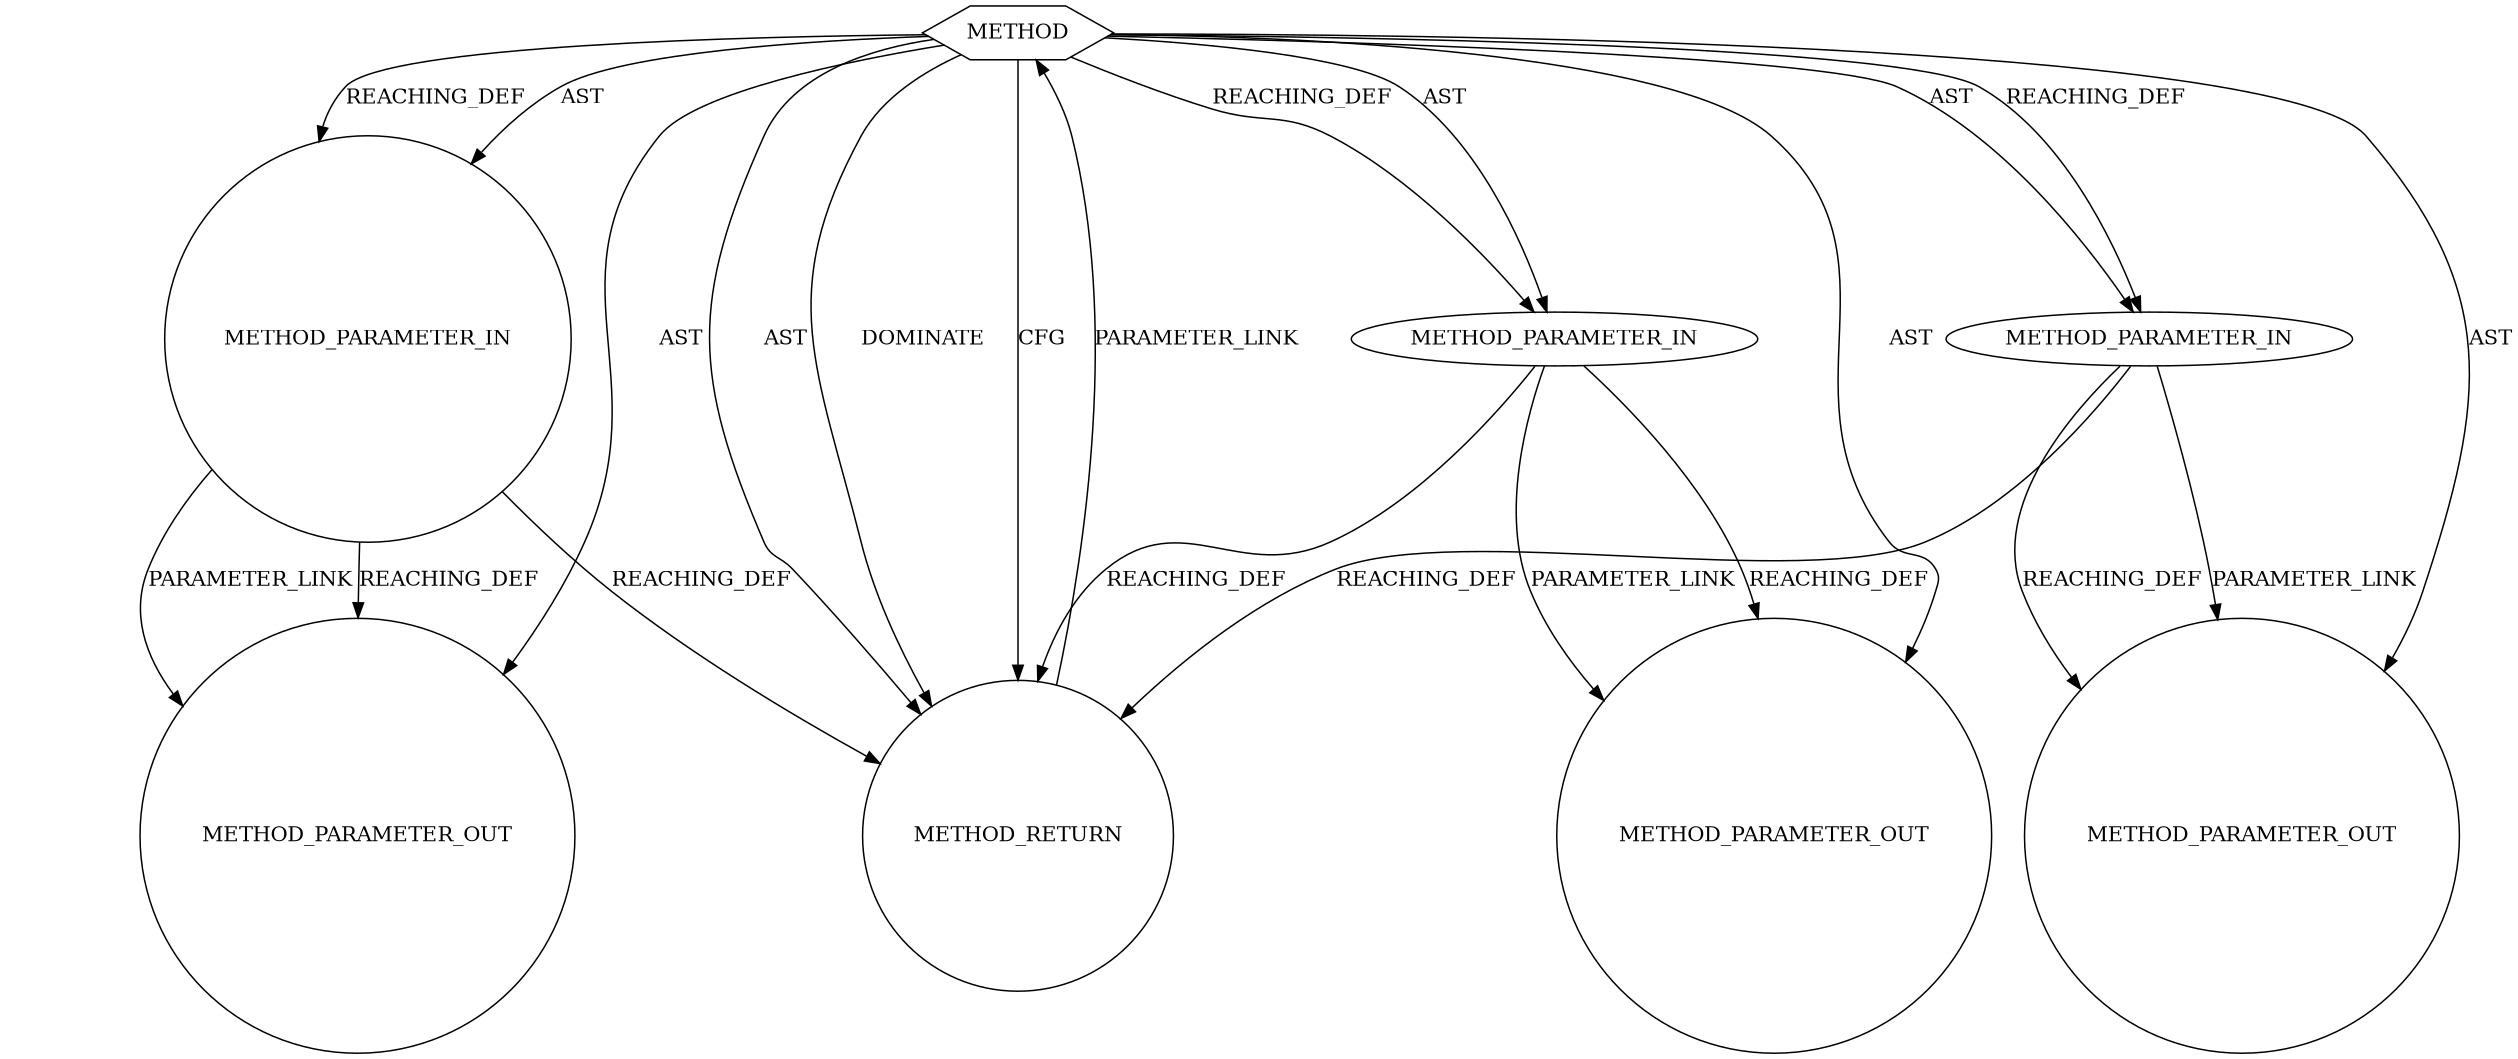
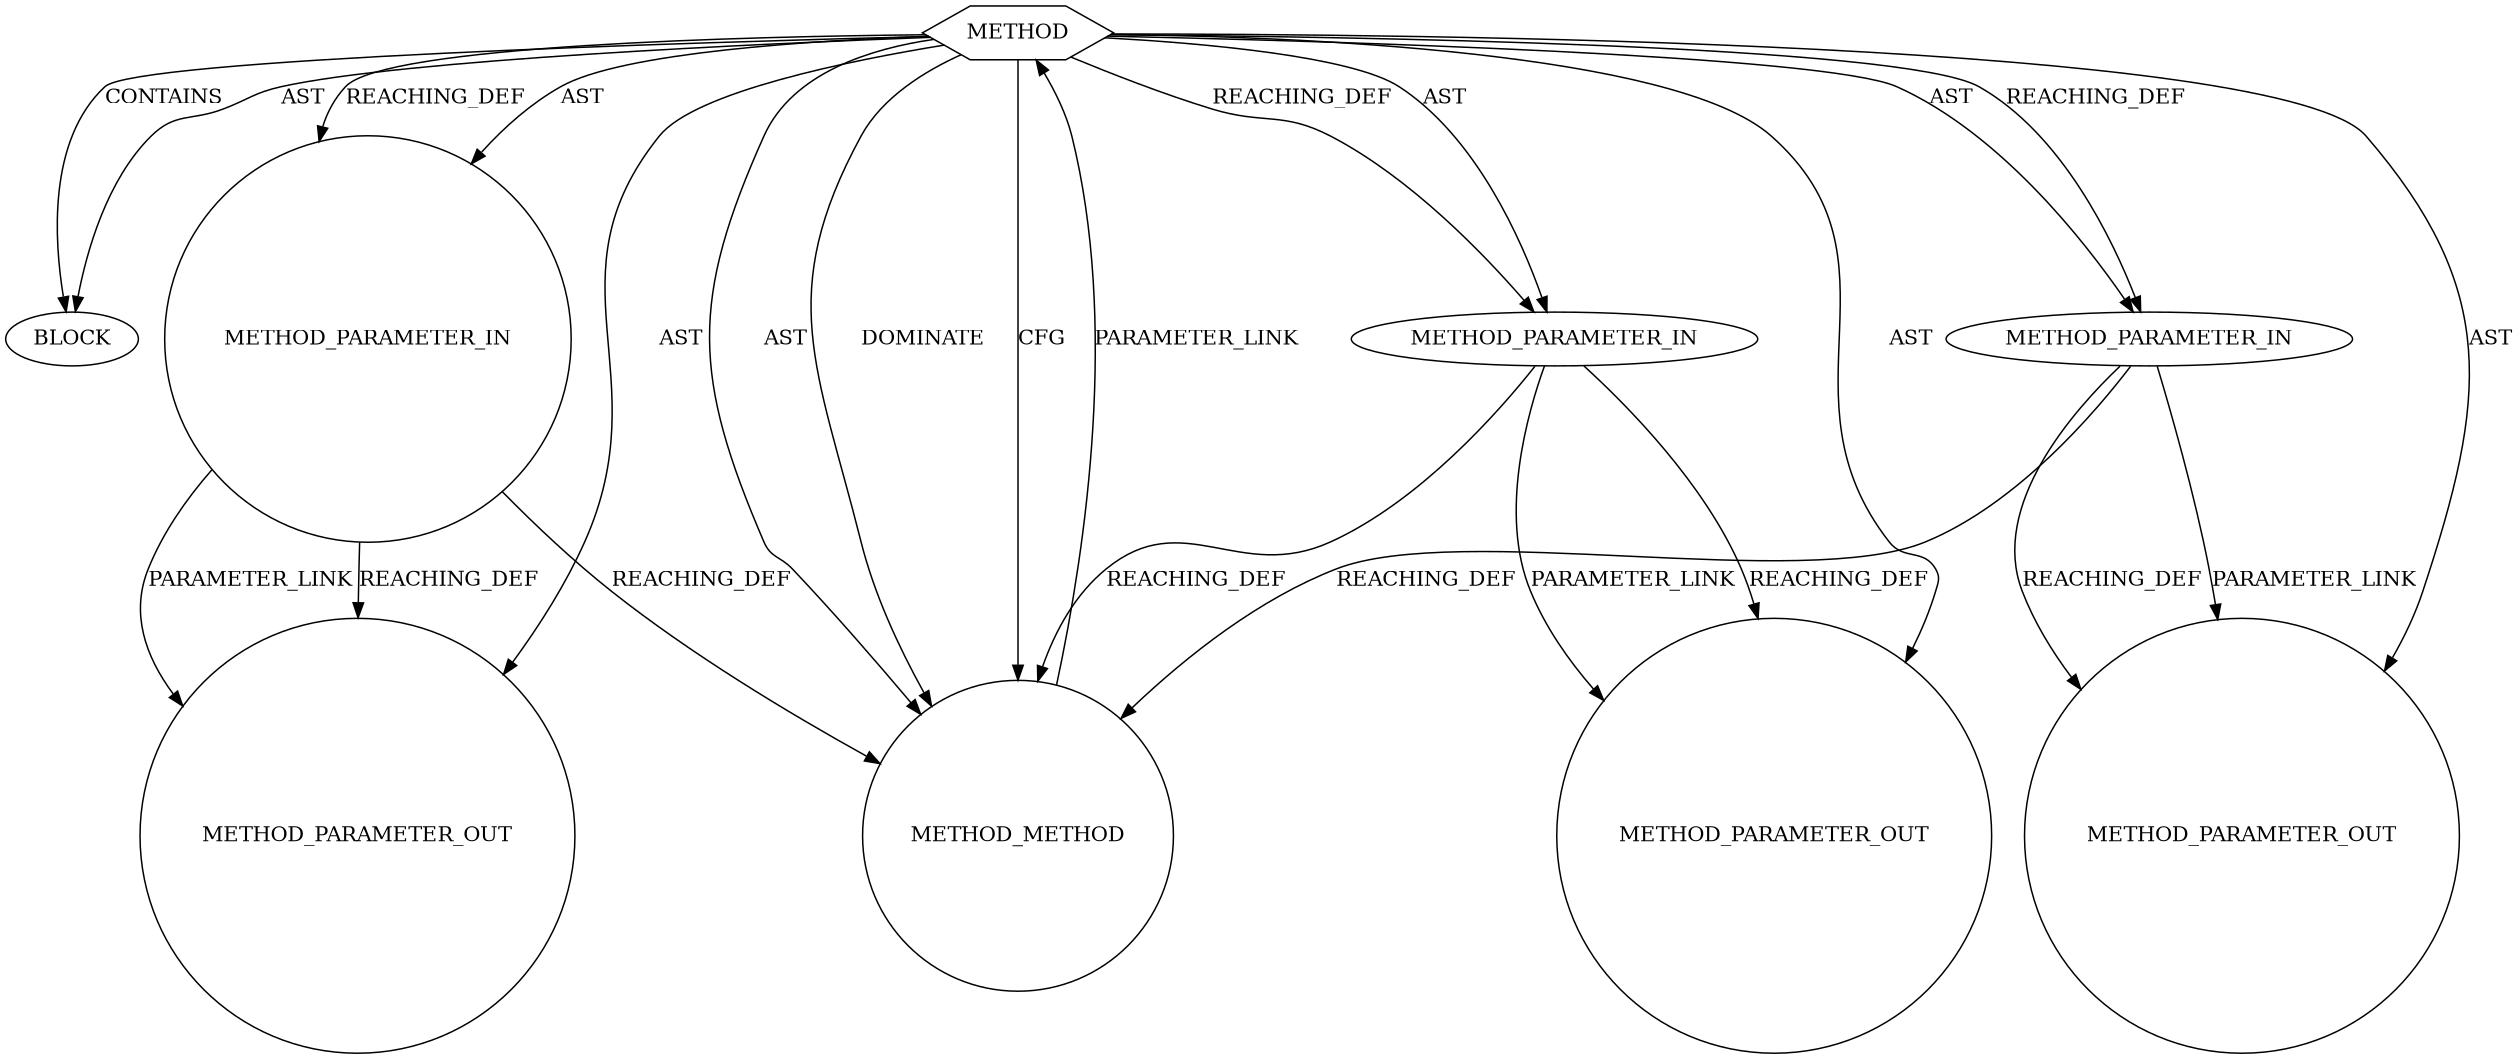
node "BLOCK": added
node "METHOD_RETURN": label "METHOD_RETURN" -> "METHOD_METHOD"
